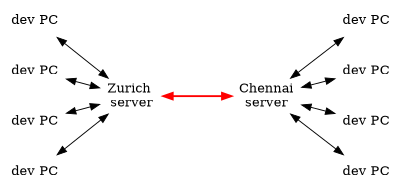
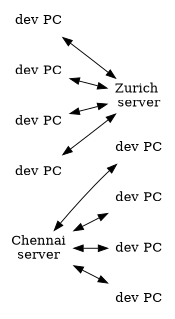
edge "Zurich server" -- "Chennai server": removed
